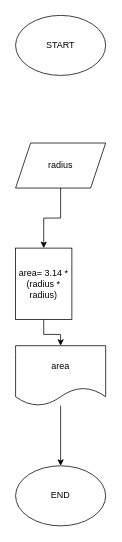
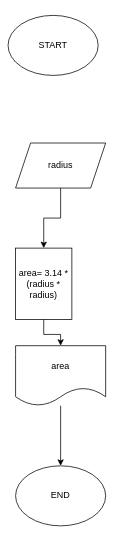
node "START": moved (60, 45) -> (53, 45)
